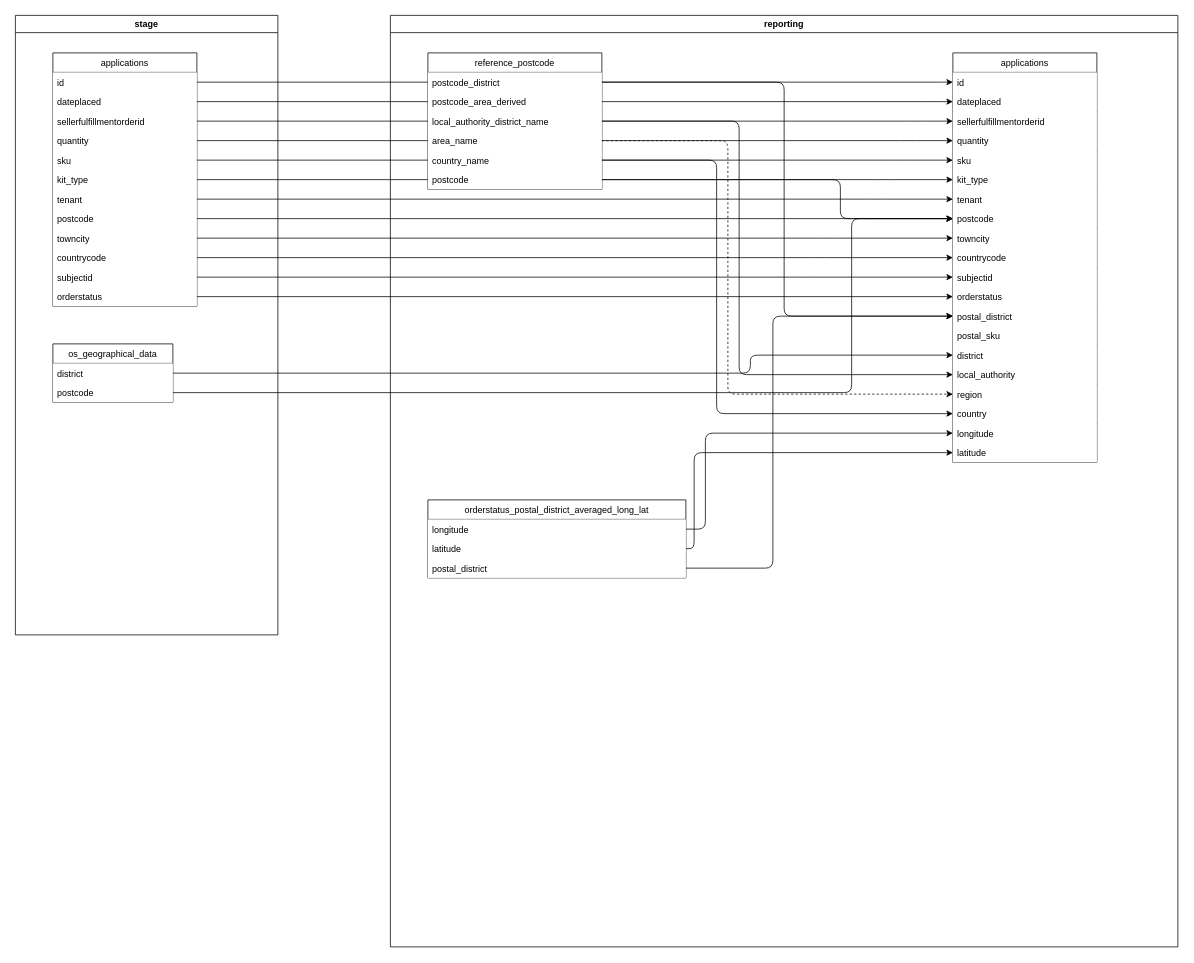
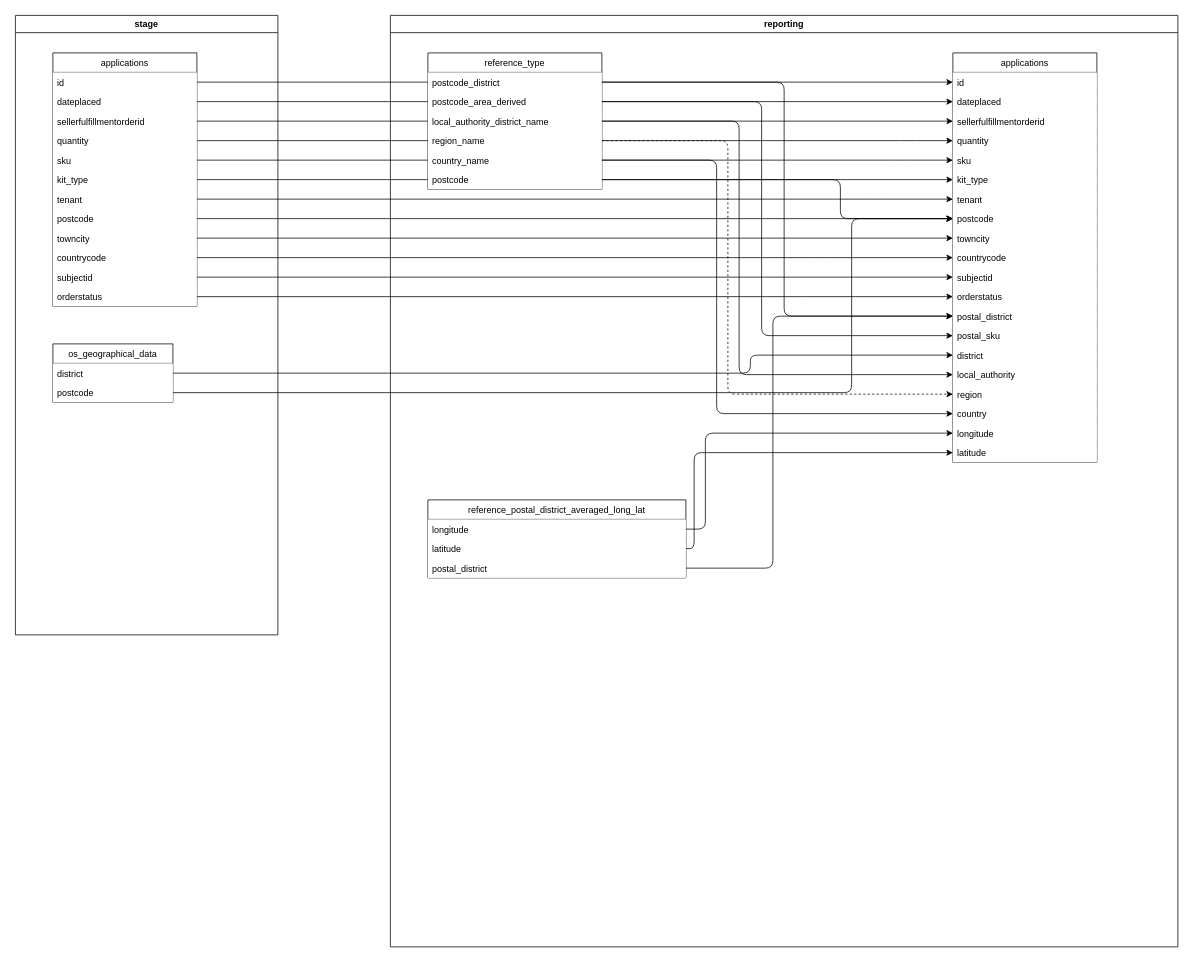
node "reference_postcode": label "reference_postcode" -> "reference_type"
node "area_name": label "area_name" -> "region_name"
edge "postcode_area_derived" -> "postal_sku": added
node "orderstatus_postal_district_averaged_long_lat": label "orderstatus_postal_district_averaged_long_lat" -> "reference_postal_district_averaged_long_lat"
